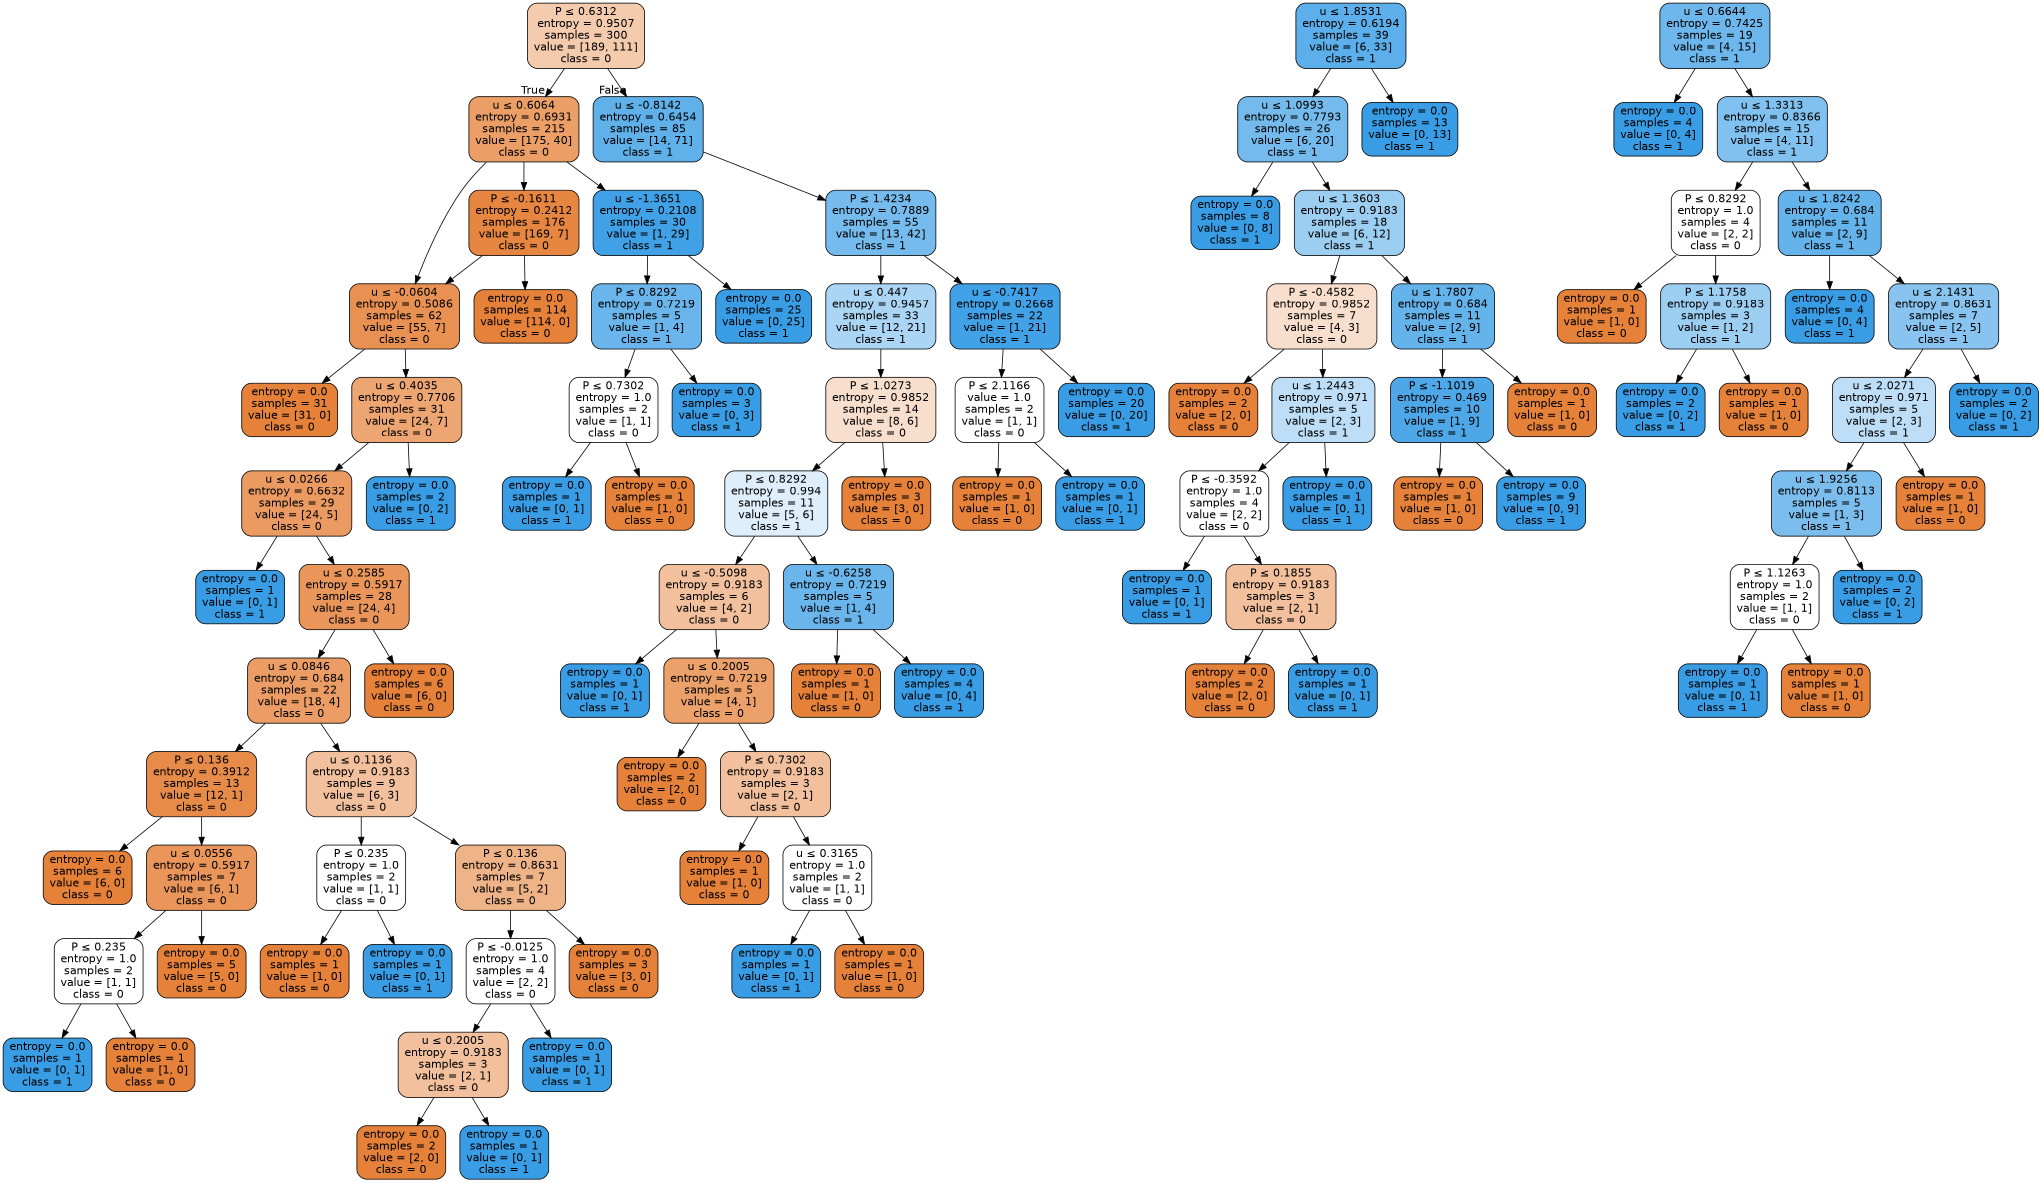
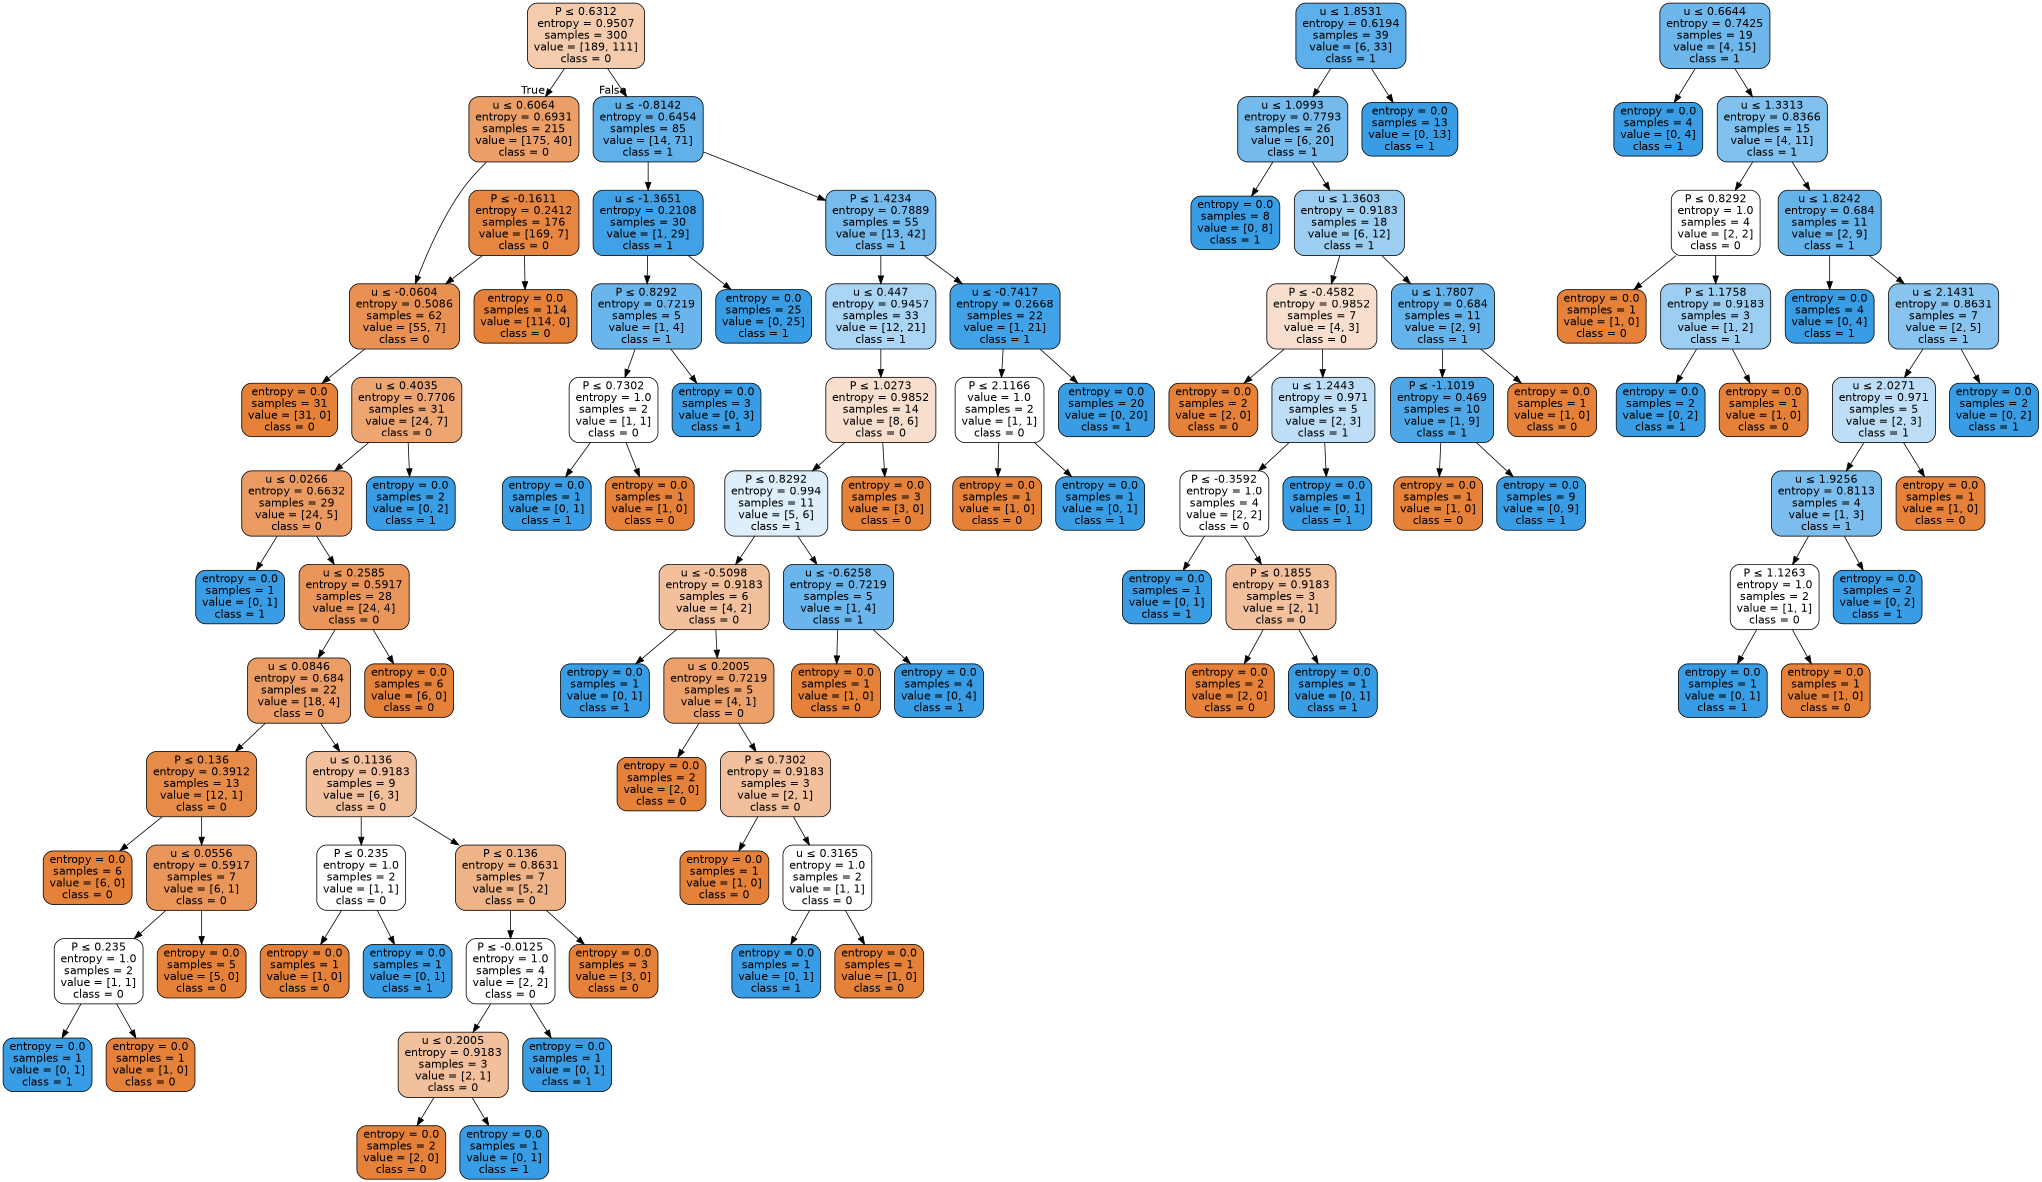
edge "u ≤ 0.6064" -> "P ≤ -0.1611": removed
edge "u ≤ 0.6064" -> "u ≤ -1.3651": now "u ≤ -0.8142" -> "u ≤ -1.3651"
edge "u ≤ -0.0604" -> "u ≤ 0.4035": removed
node "u ≤ 1.9256": text "samples = 5" -> "samples = 4"
